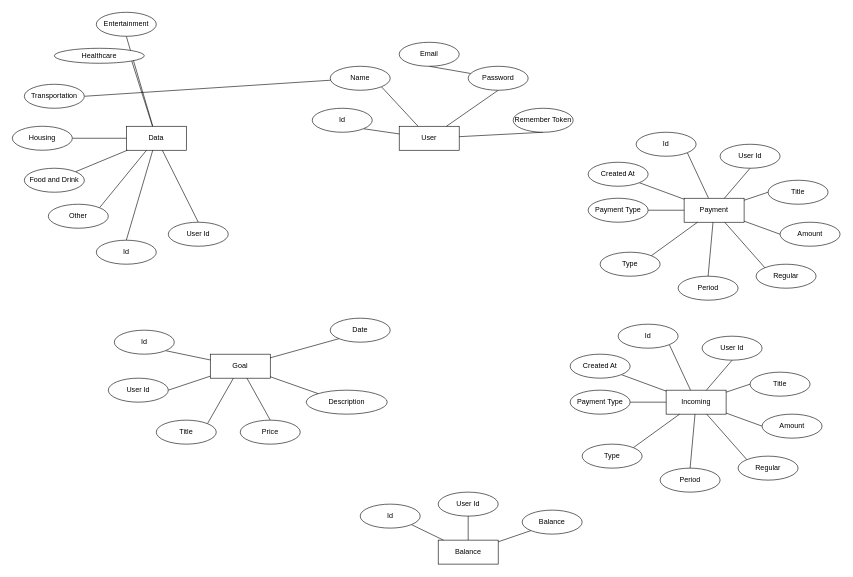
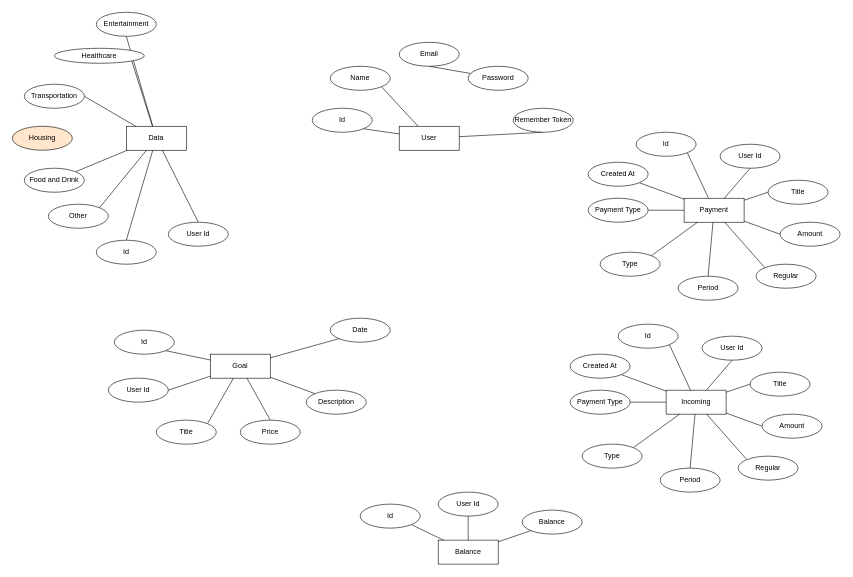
edge "Name" -- "Transportation": now "Data" -- "Transportation"
edge "Password" -- "User": removed
node "Housing": fillcolor #ffffff -> #ffe6cc
edge "Housing" -- "Data": removed
node "Description": size 81x24 -> 60x24
